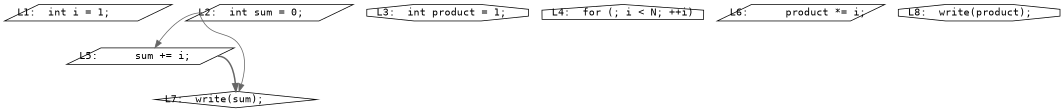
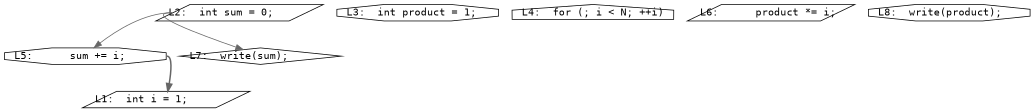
node "L5:      sum += i;": shape parallelogram -> octagon
edge "L5:      sum += i;" -> "L7:  write(sum);": now "L5:      sum += i;" -> "L1:  int i = 1;"
